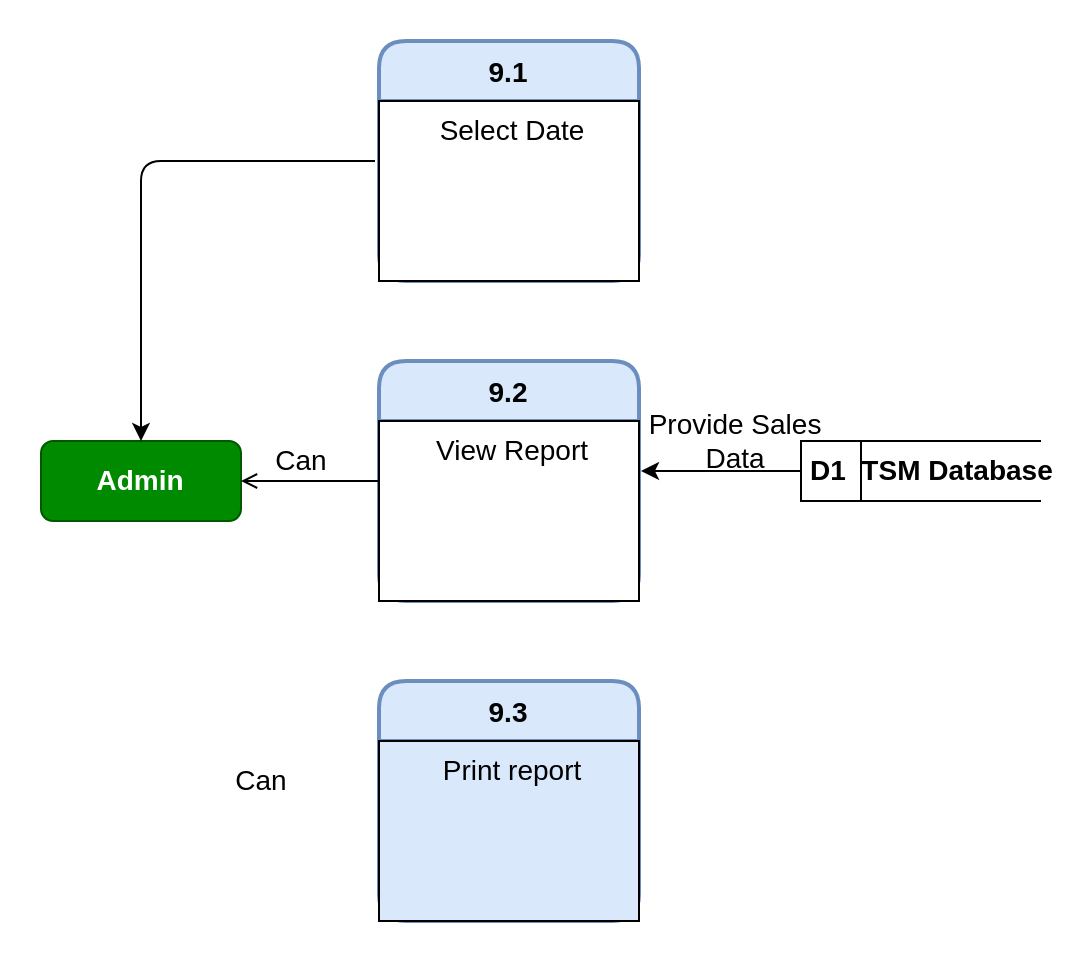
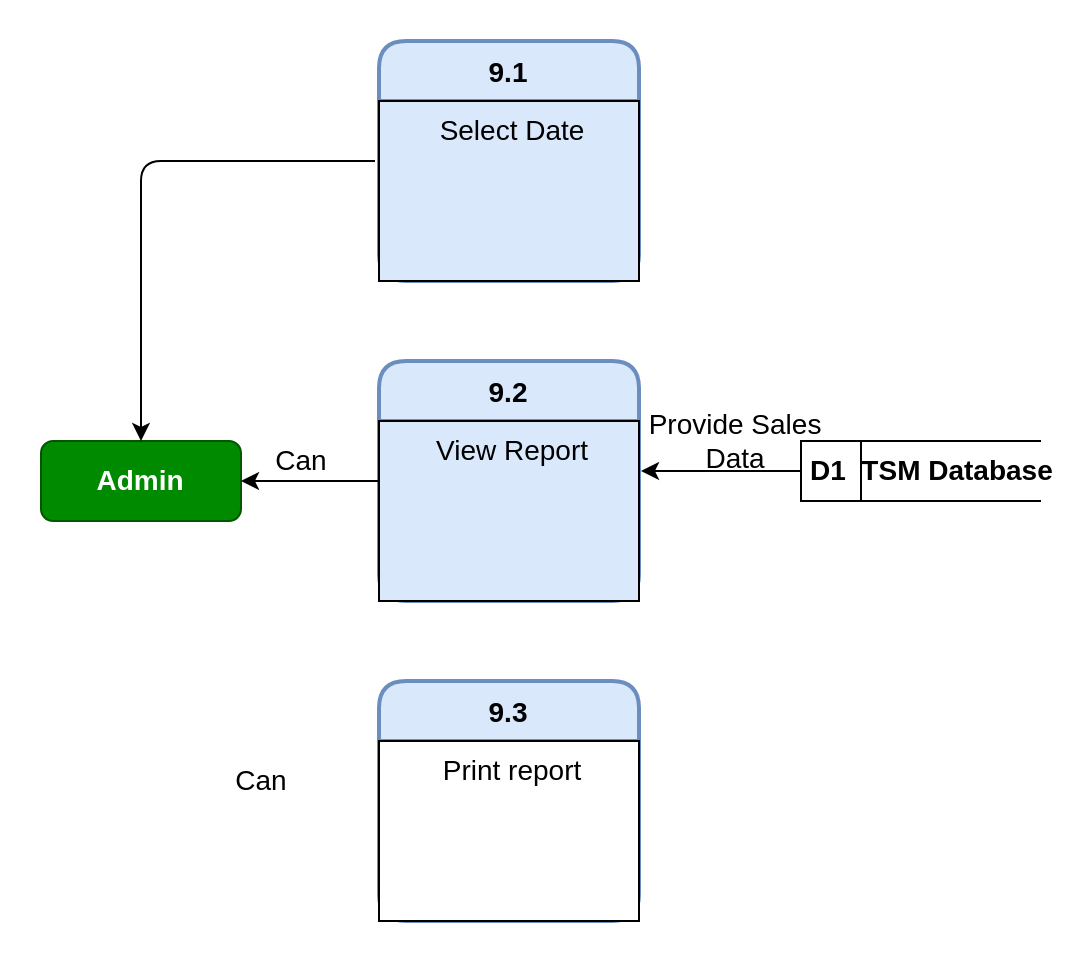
node "Select Date": fillcolor #ffffff -> #dae8fc
edge "9.2" -> "Admin": arrowhead open -> classic
node "View Report": fillcolor #ffffff -> #dae8fc
node "Print report": fillcolor #dae8fc -> #ffffff
